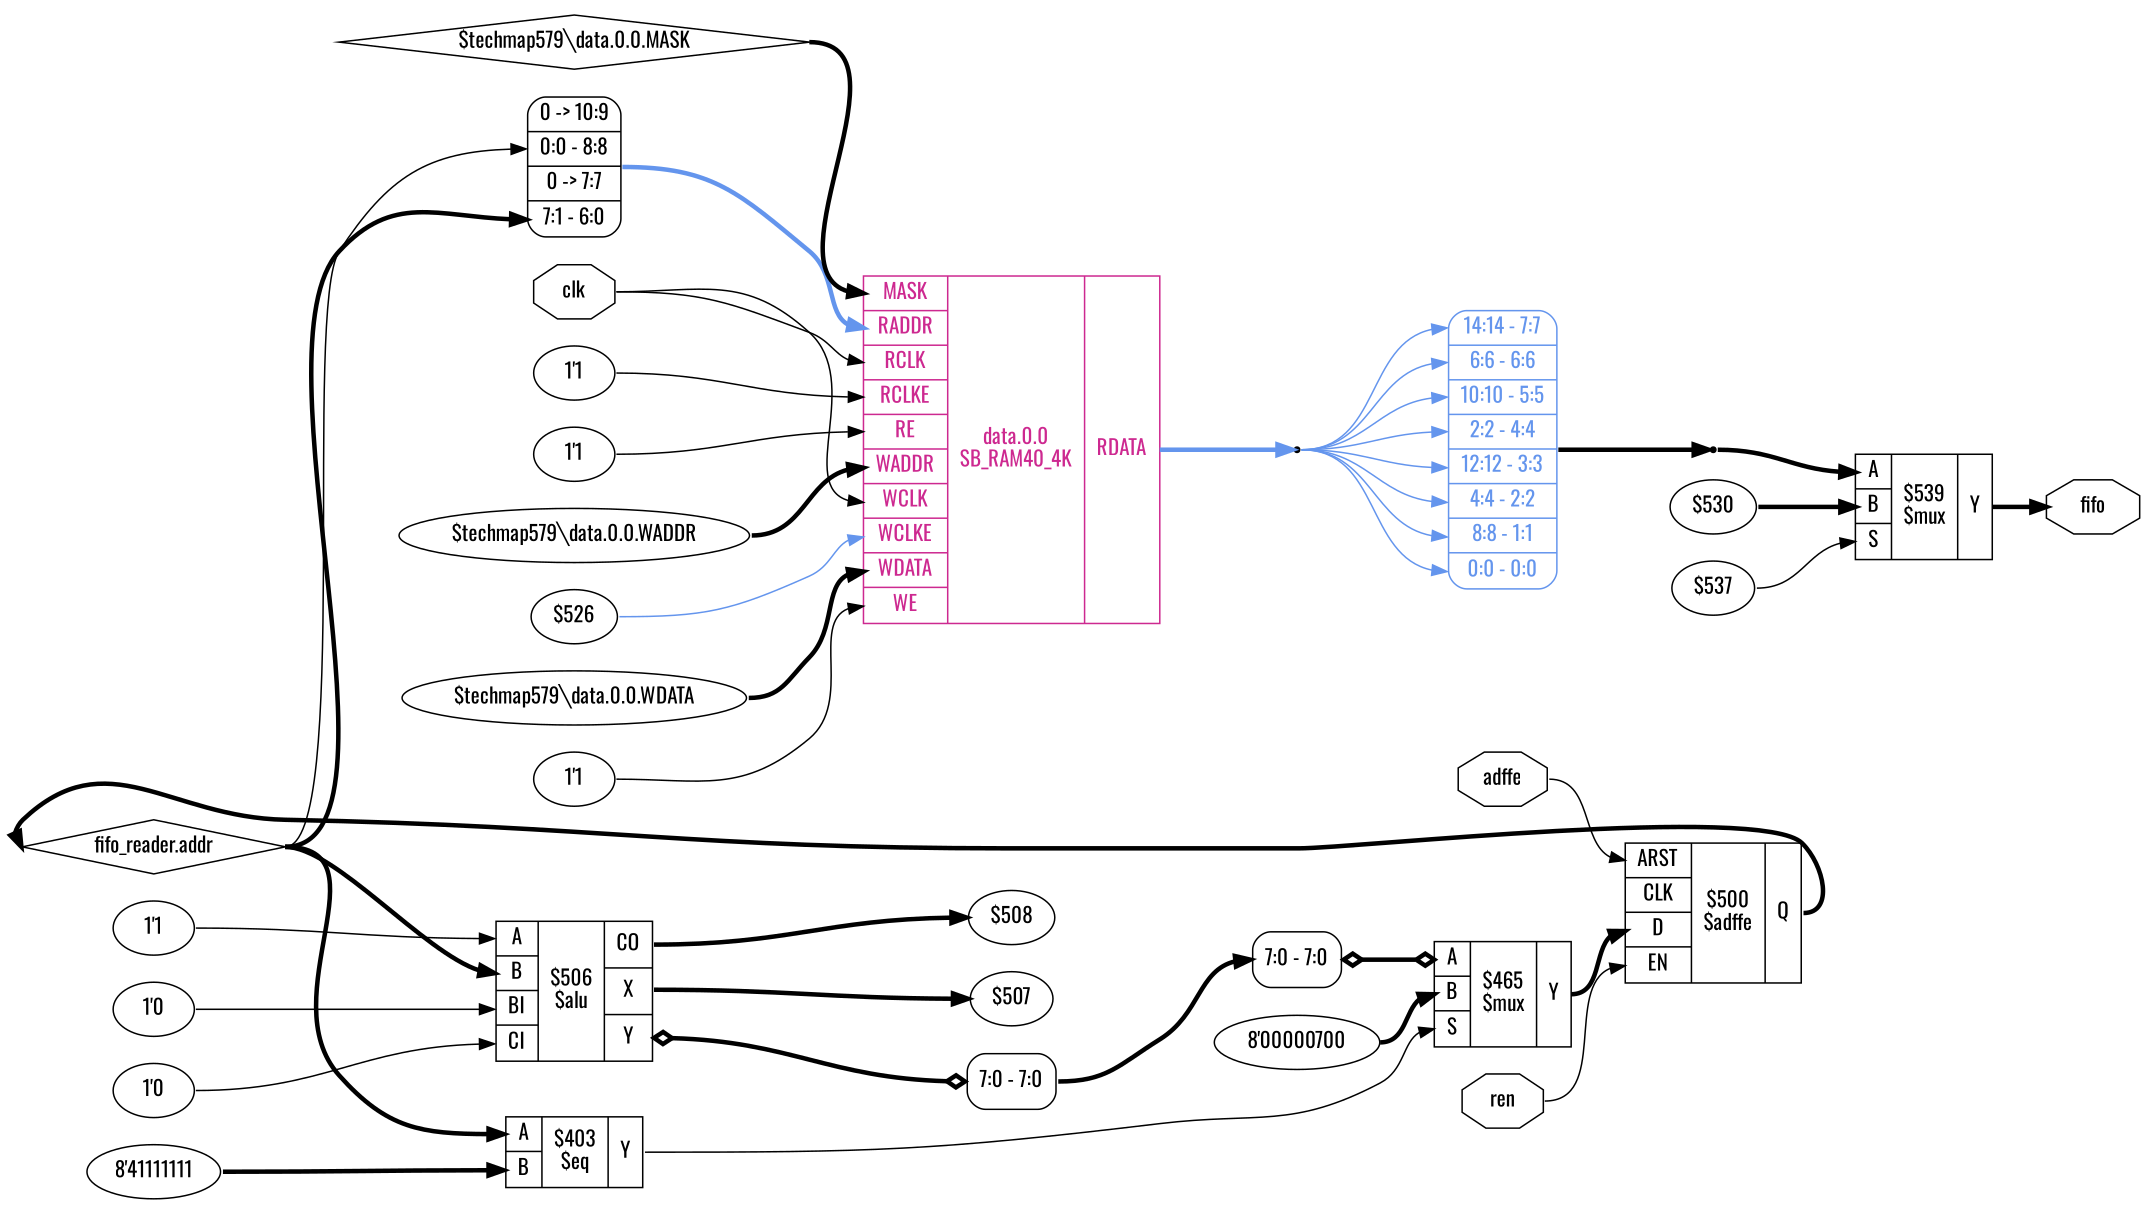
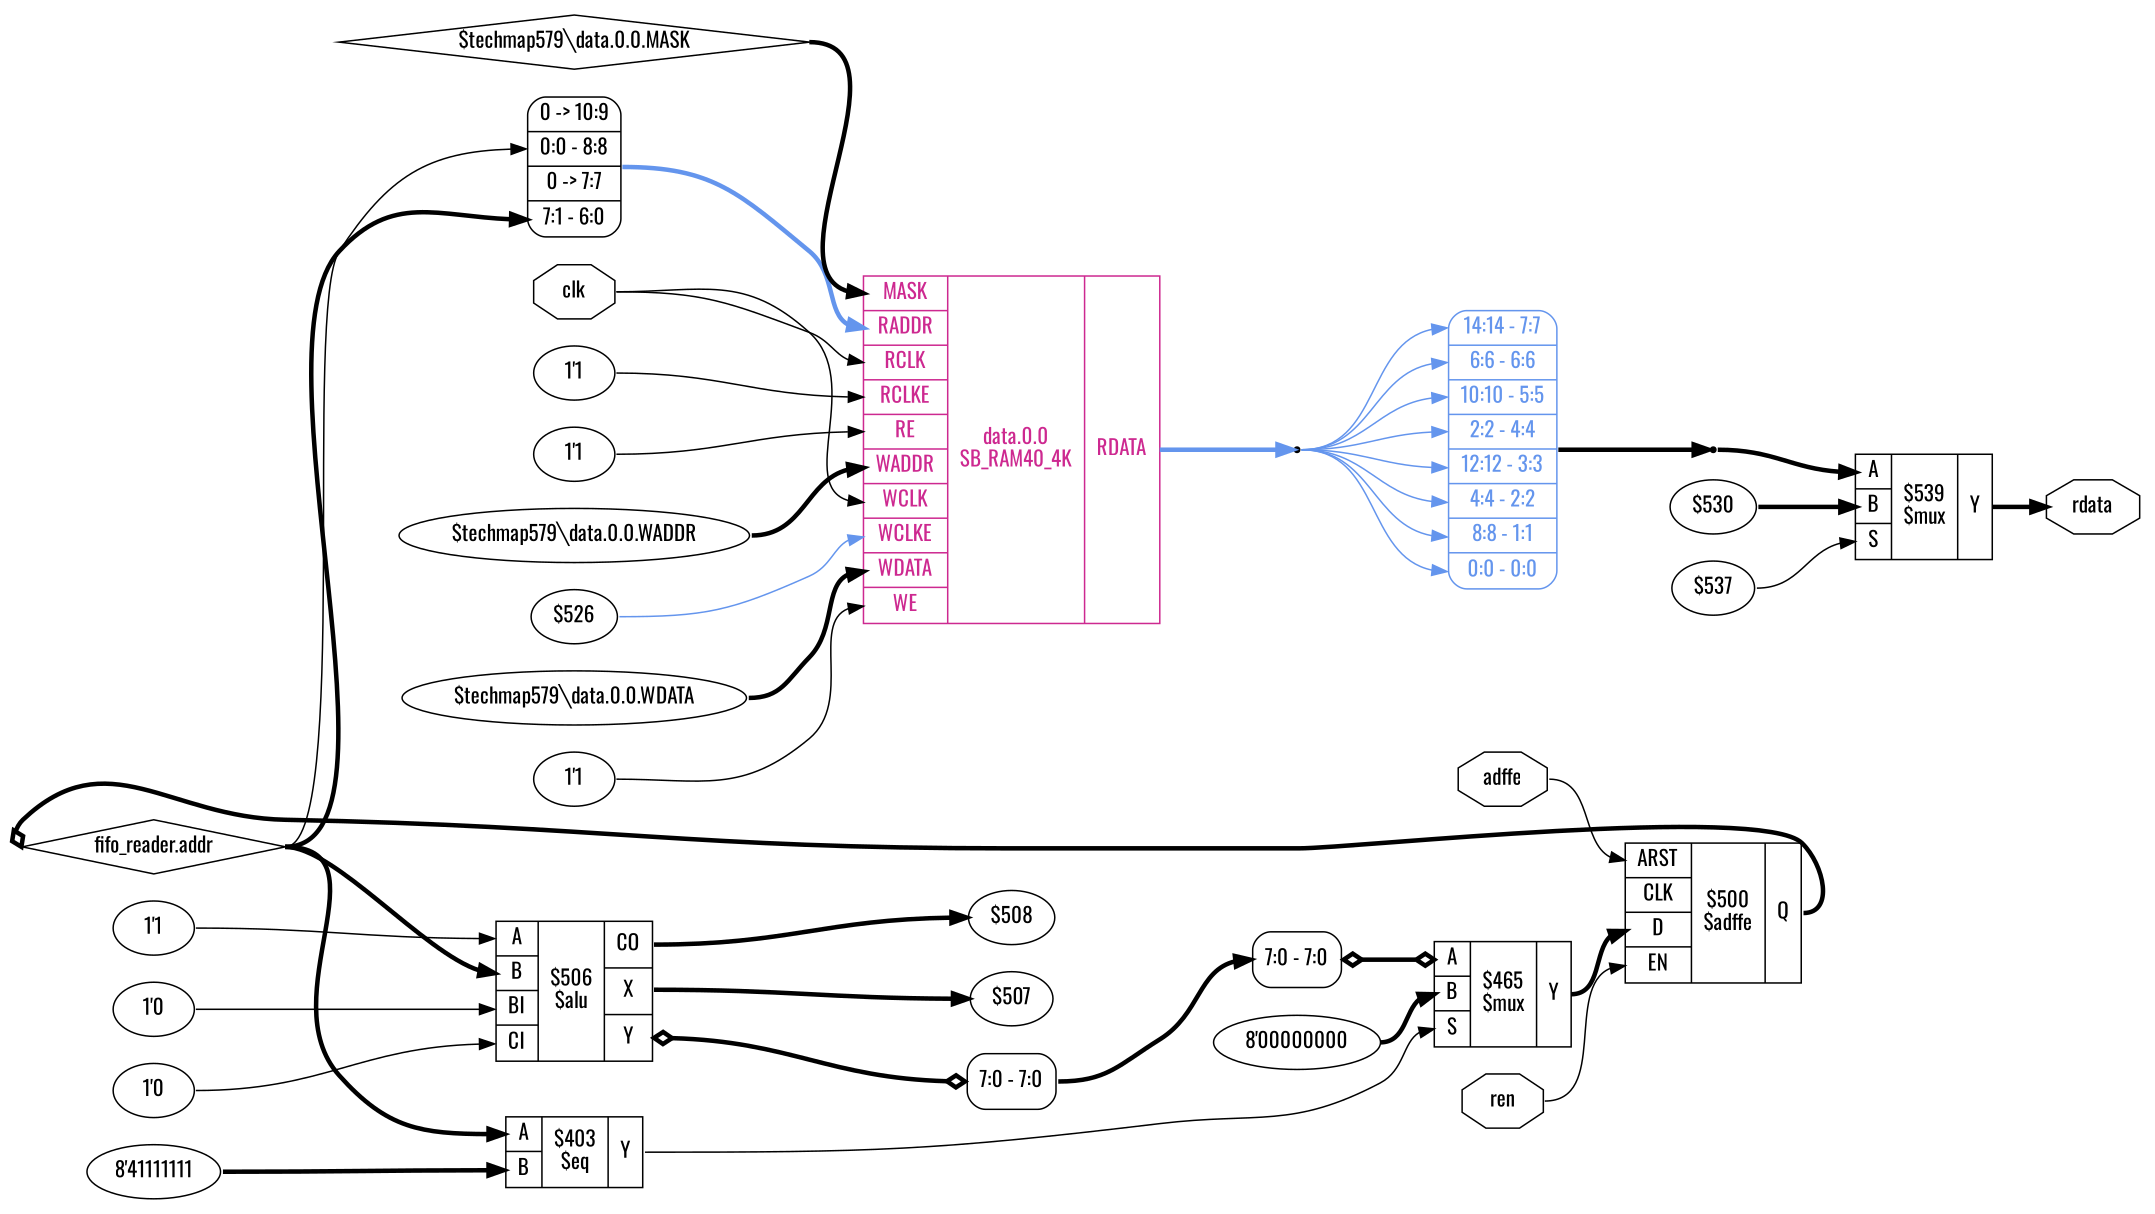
node "fifo": label "fifo" -> "rdata"
edge "ARST" -> "fifo_reader.addr": arrowhead normal -> odiamond
node "8'00000700": label "8'00000700" -> "8'00000000"
